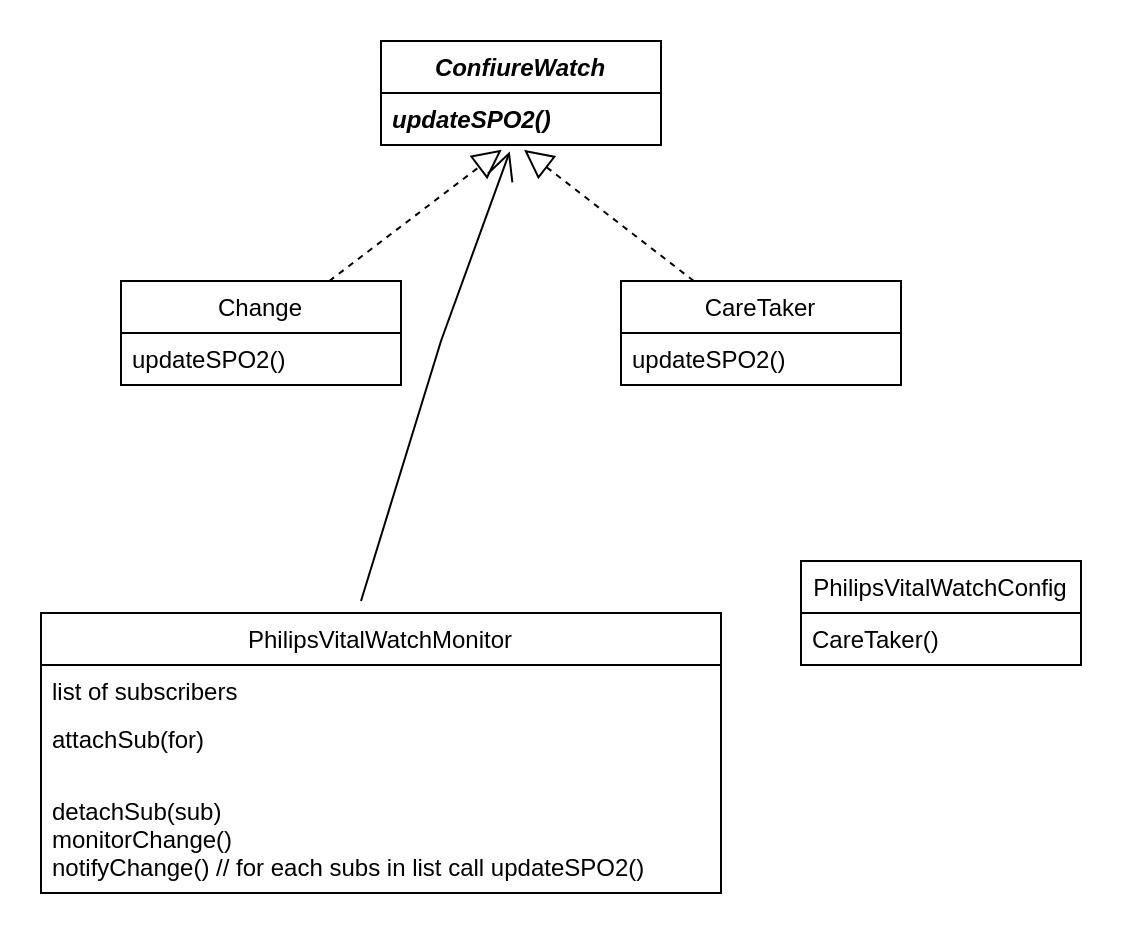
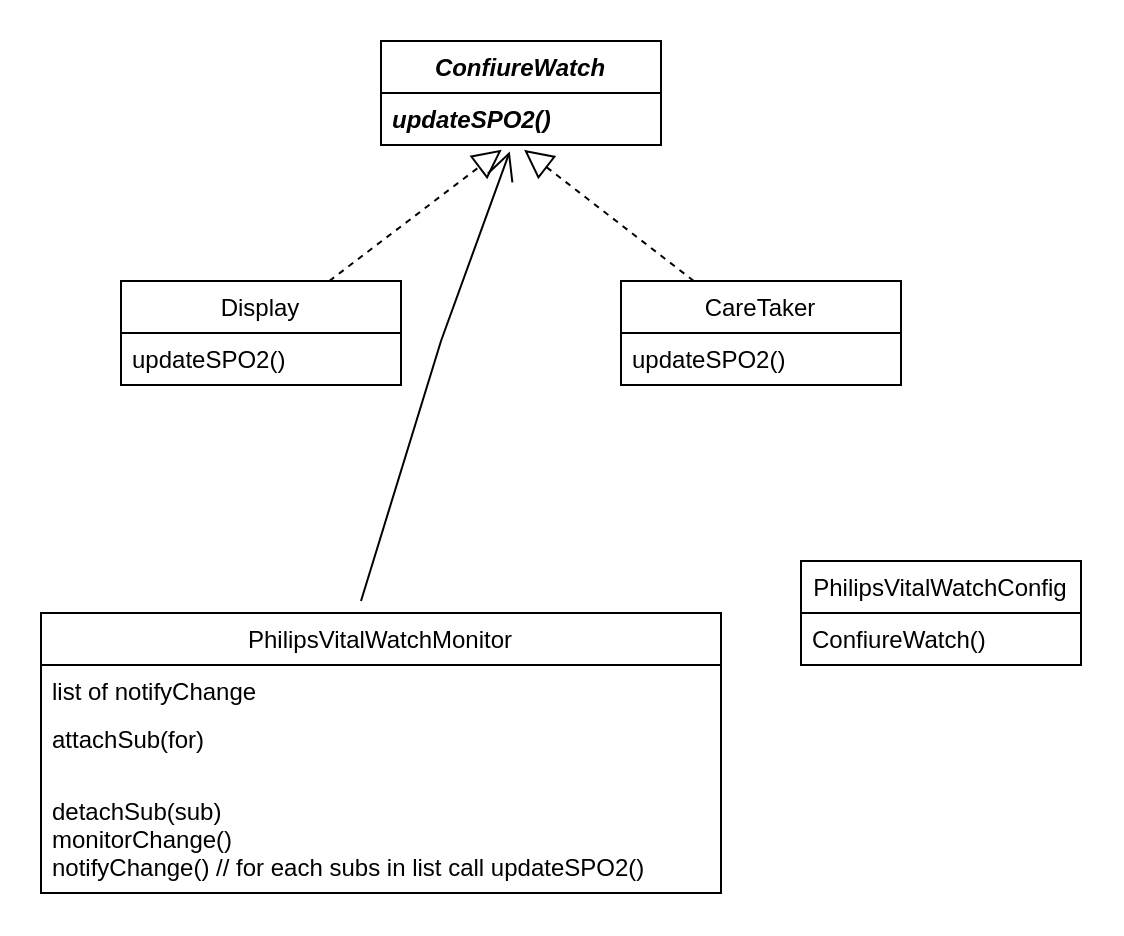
node "Change": label "Change" -> "Display"
node "CareTaker()": label "CareTaker()" -> "ConfiureWatch()"
node "list of subscribers NotifySP20Change()": label "list of subscribers NotifySP20Change()" -> "list of notifyChange NotifySP20Change()"
